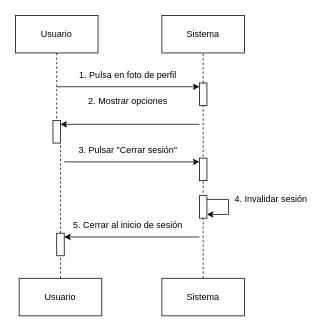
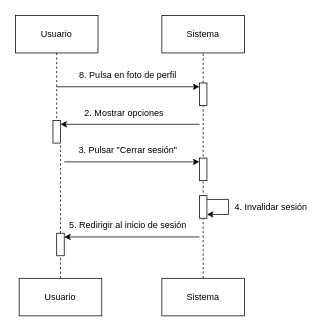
node "1. Pulsa en foto de perfil": label "1. Pulsa en foto de perfil" -> "8. Pulsa en foto de perfil"
node "2. Mostrar opciones": moved (128, 102) -> (124, 113)
node "4. Invalidar sesión": moved (271, 199) -> (271, 207)
node "5. Cerrar al inicio de sesión": label "5. Cerrar al inicio de sesión" -> "5. Redirigir al inicio de sesión"
